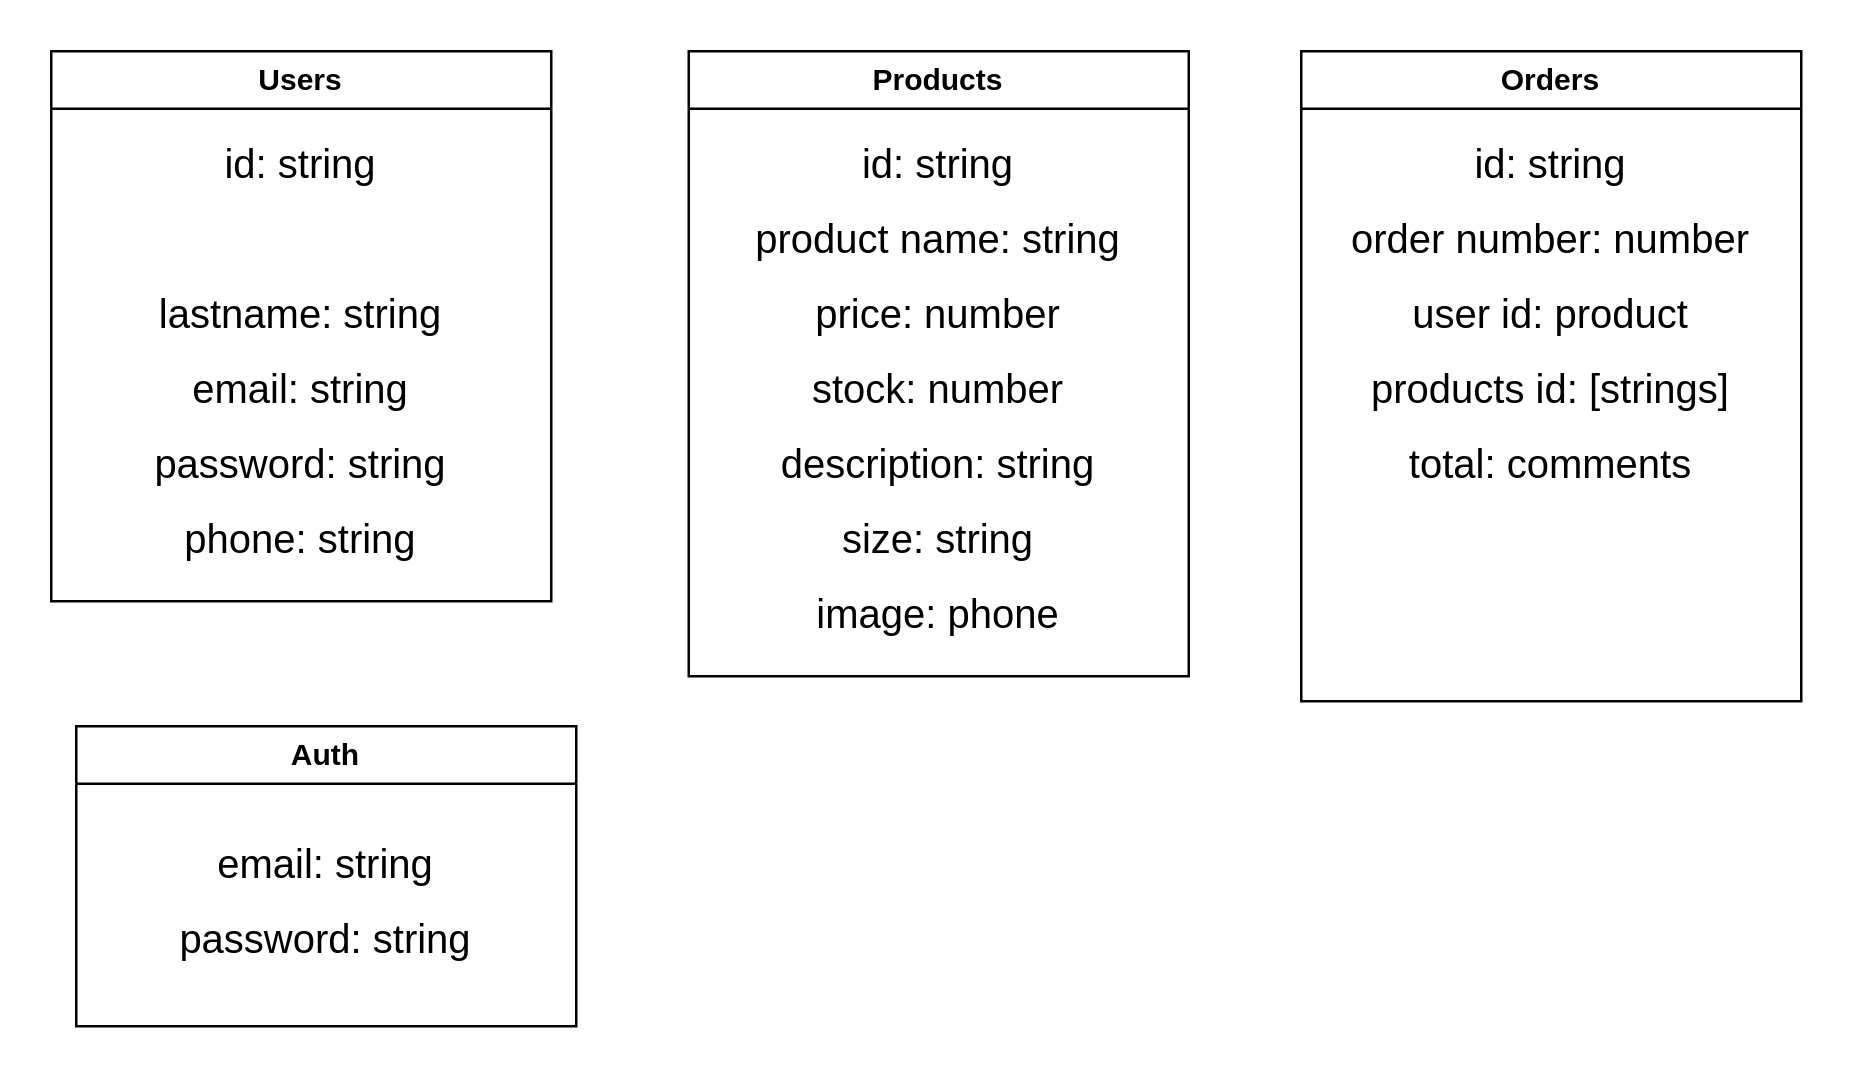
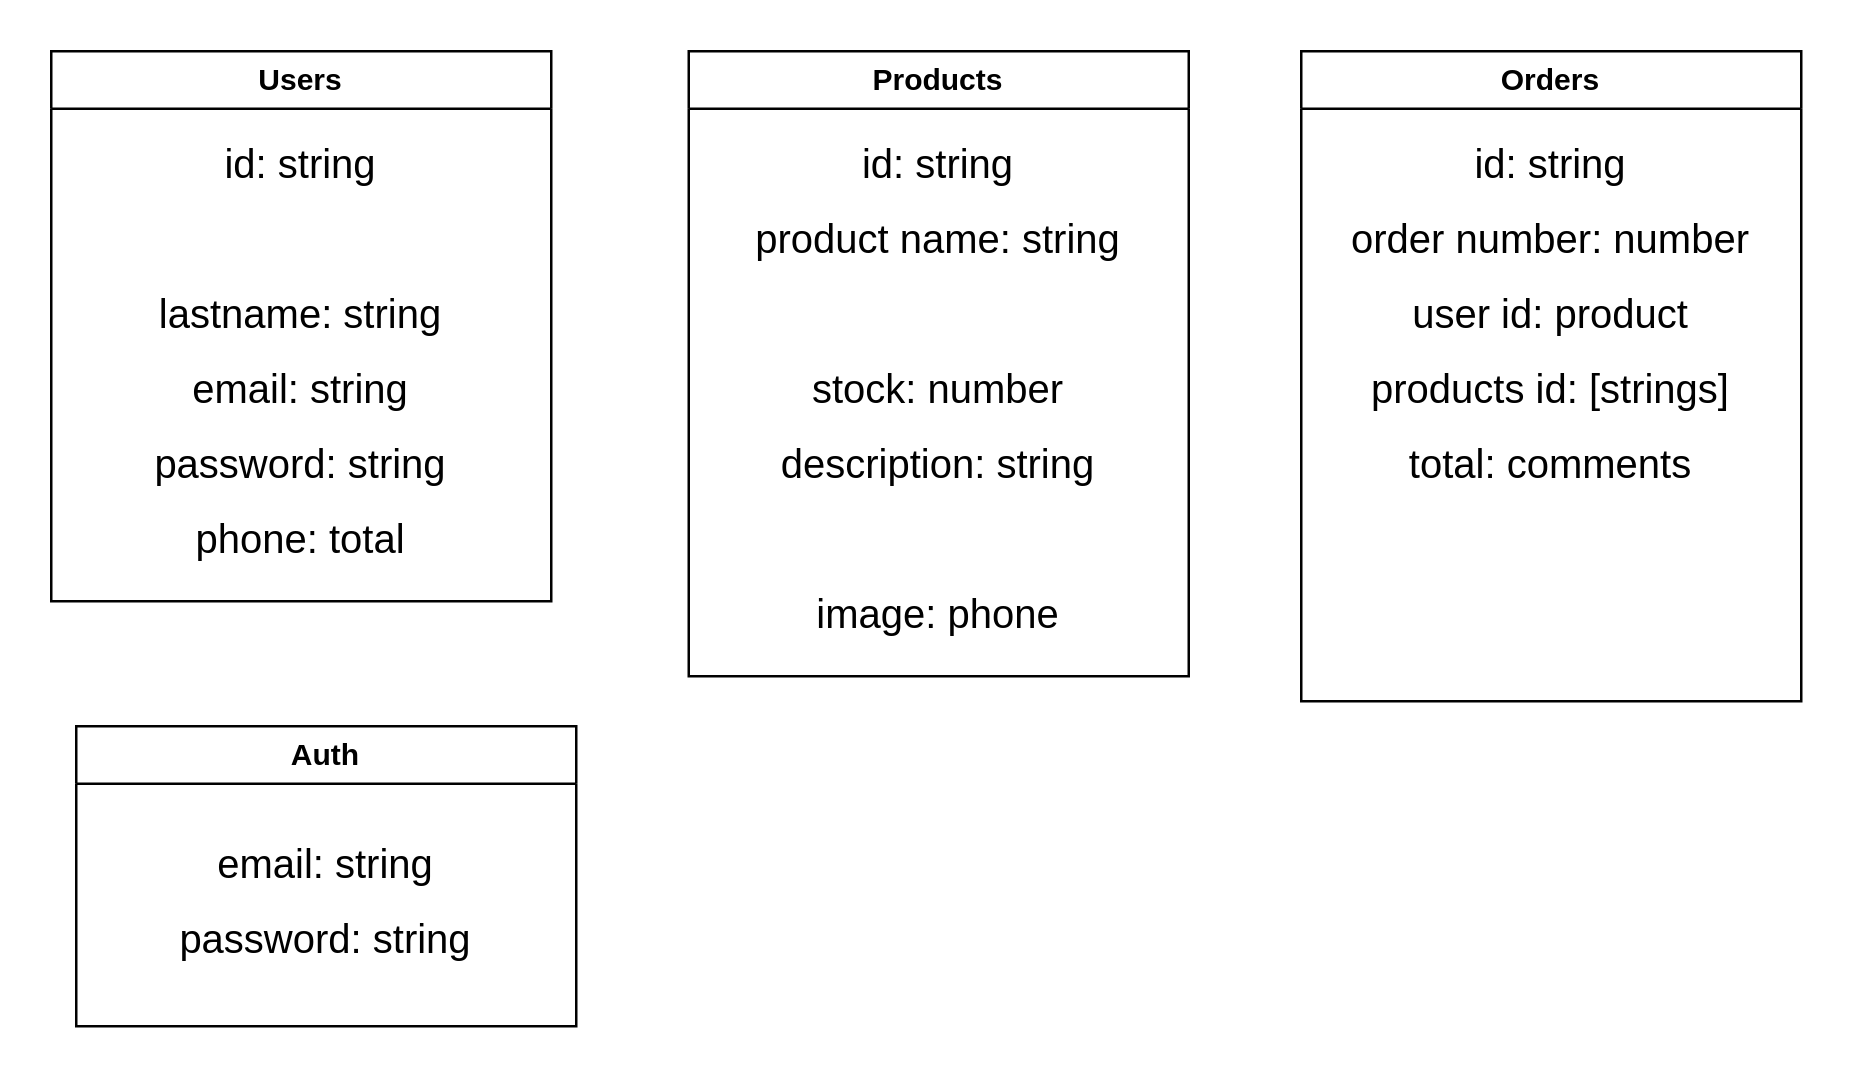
node "price: number": removed
node "phone: string": label "phone: string" -> "phone: total"
node "size: string": removed
